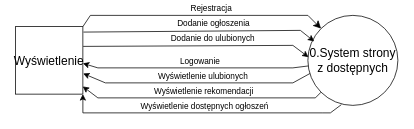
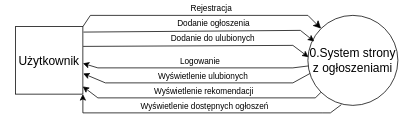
node "Wyświetlenie": label "Wyświetlenie" -> "Użytkownik"
node "0.System strony z dostępnych": label "0.System strony z dostępnych" -> "0.System strony z ogłoszeniami"
